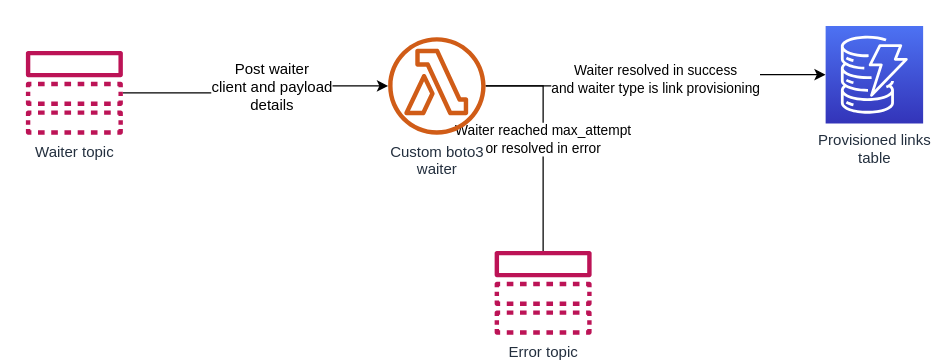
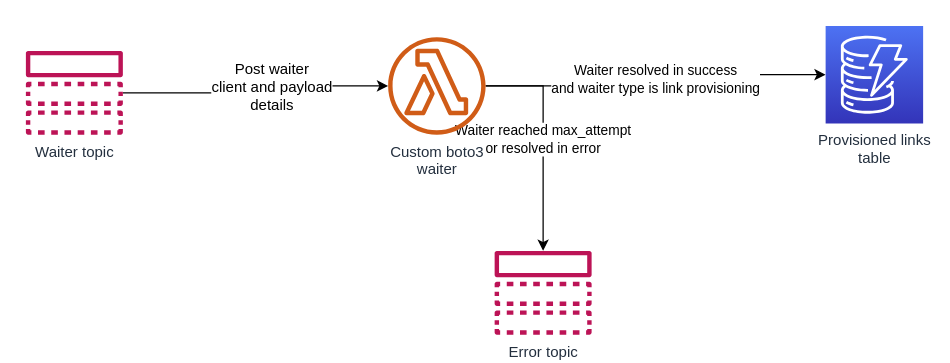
edge "Custom boto3 waiter" -- "Error topic": arrowhead none -> classic
